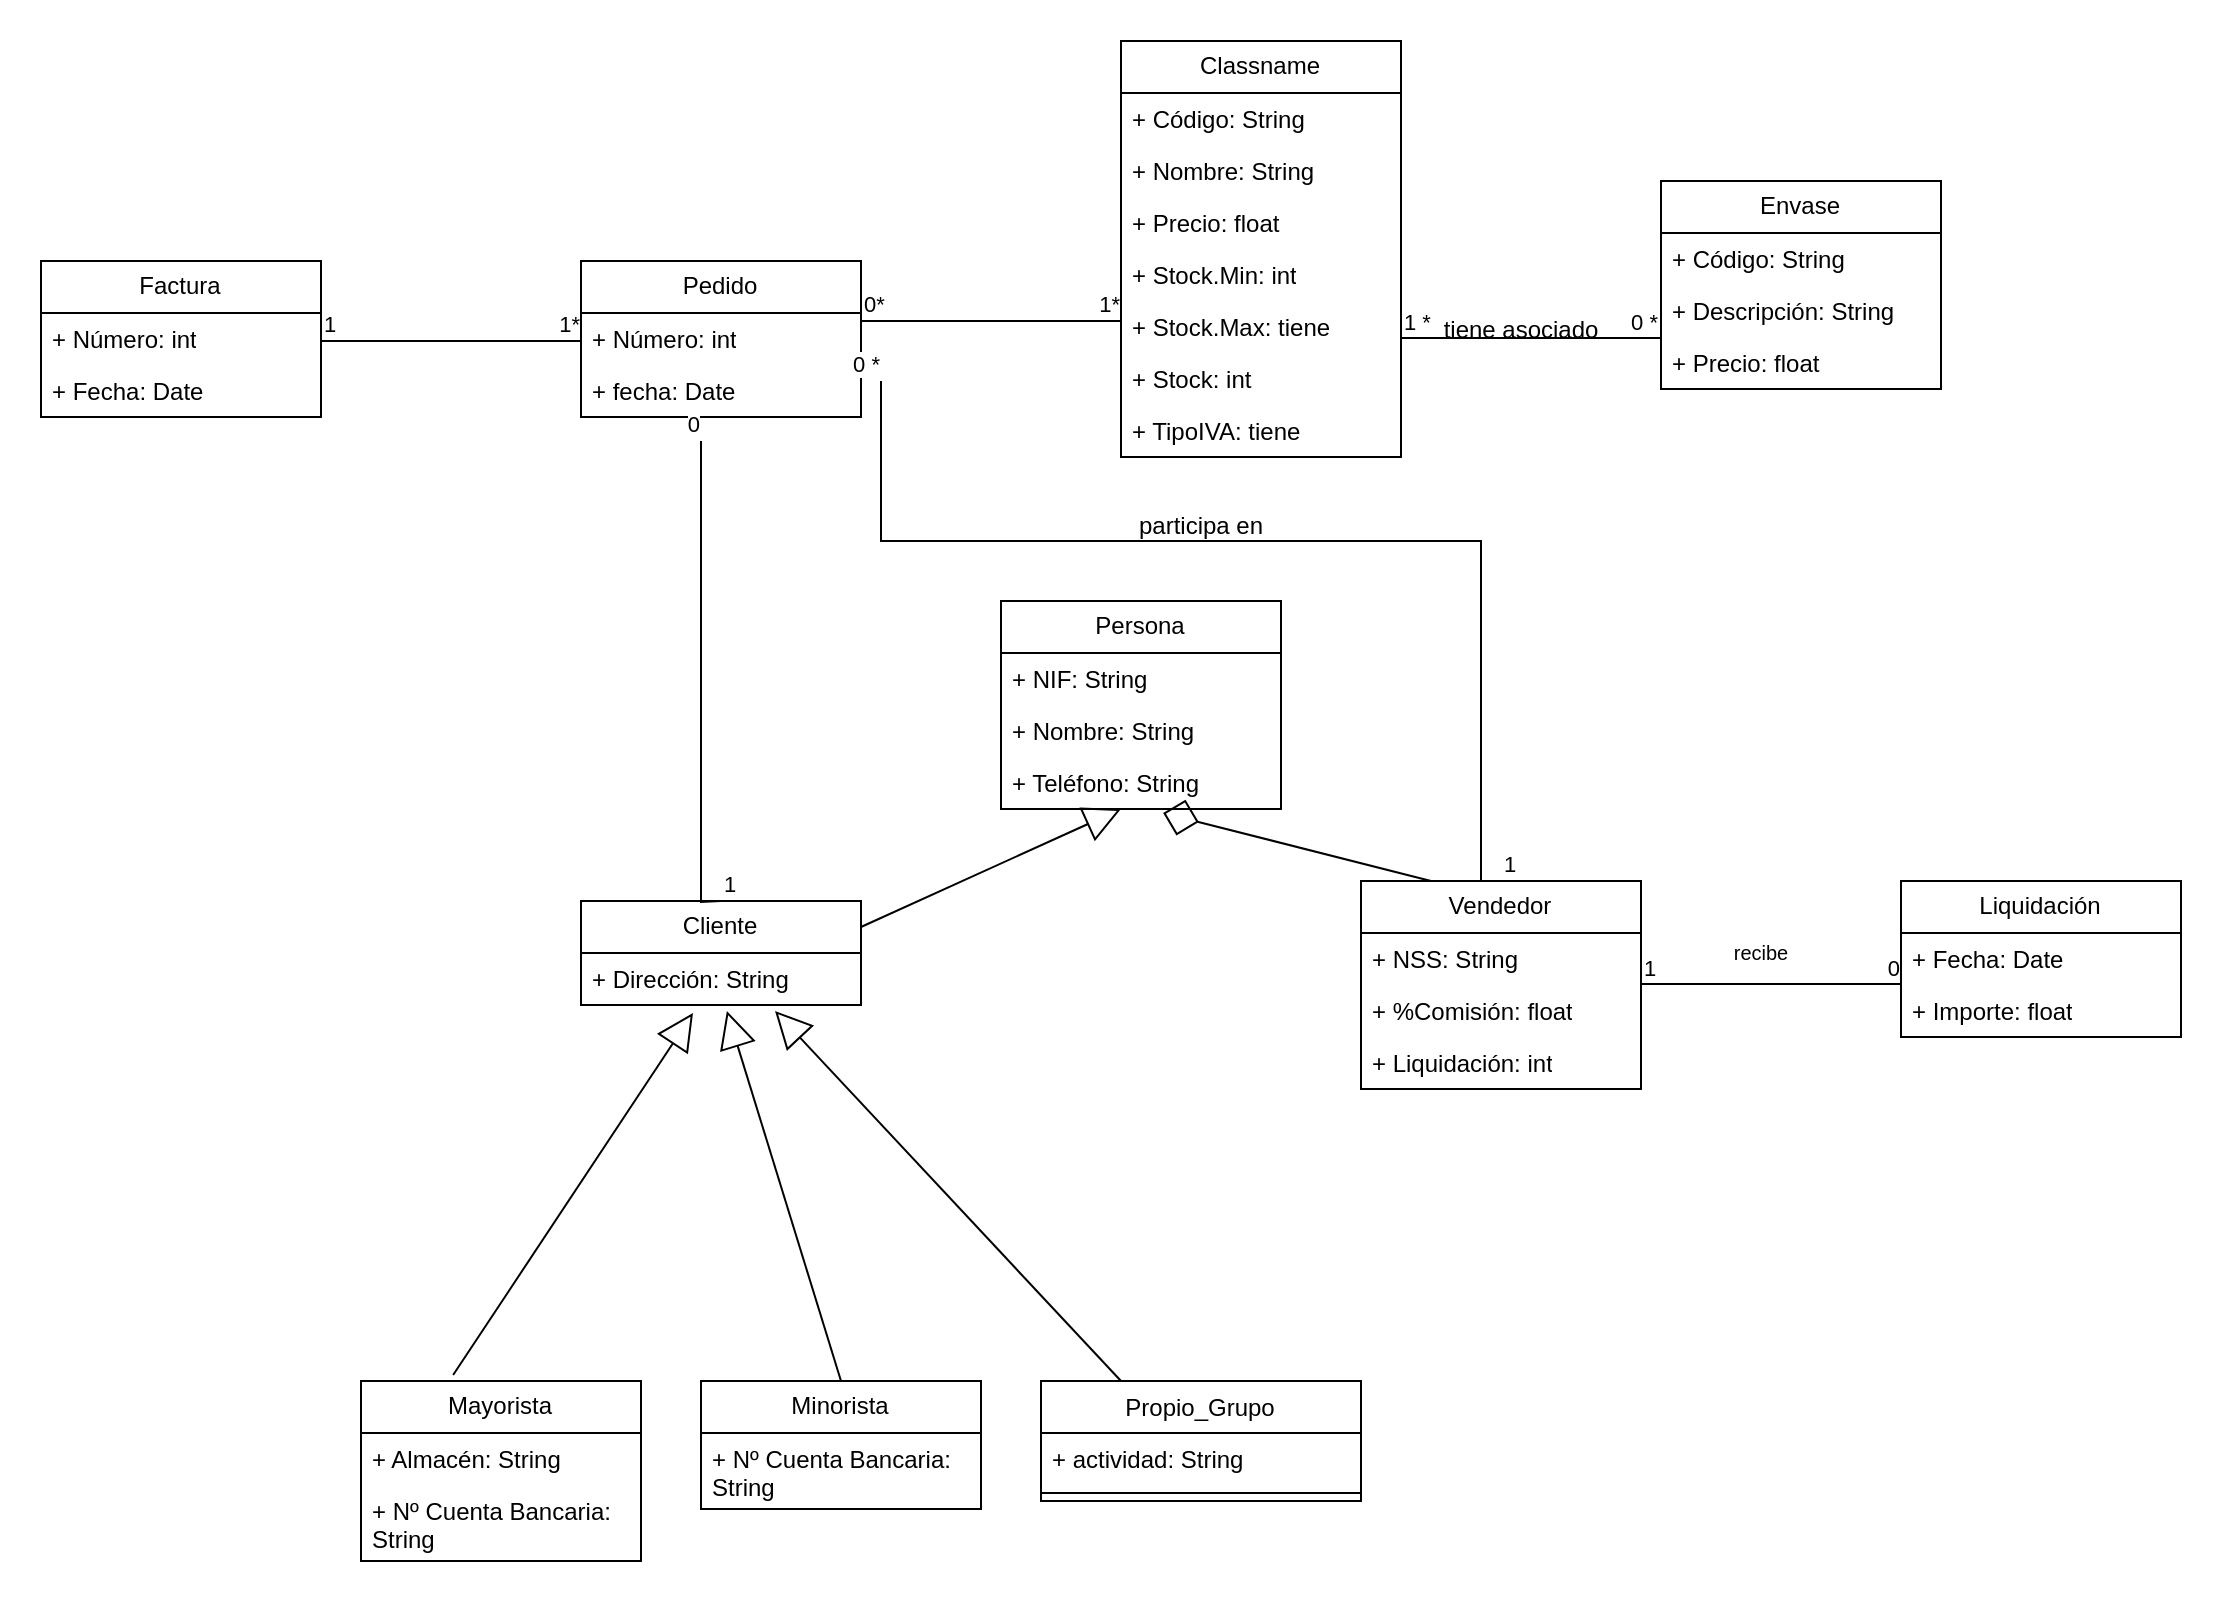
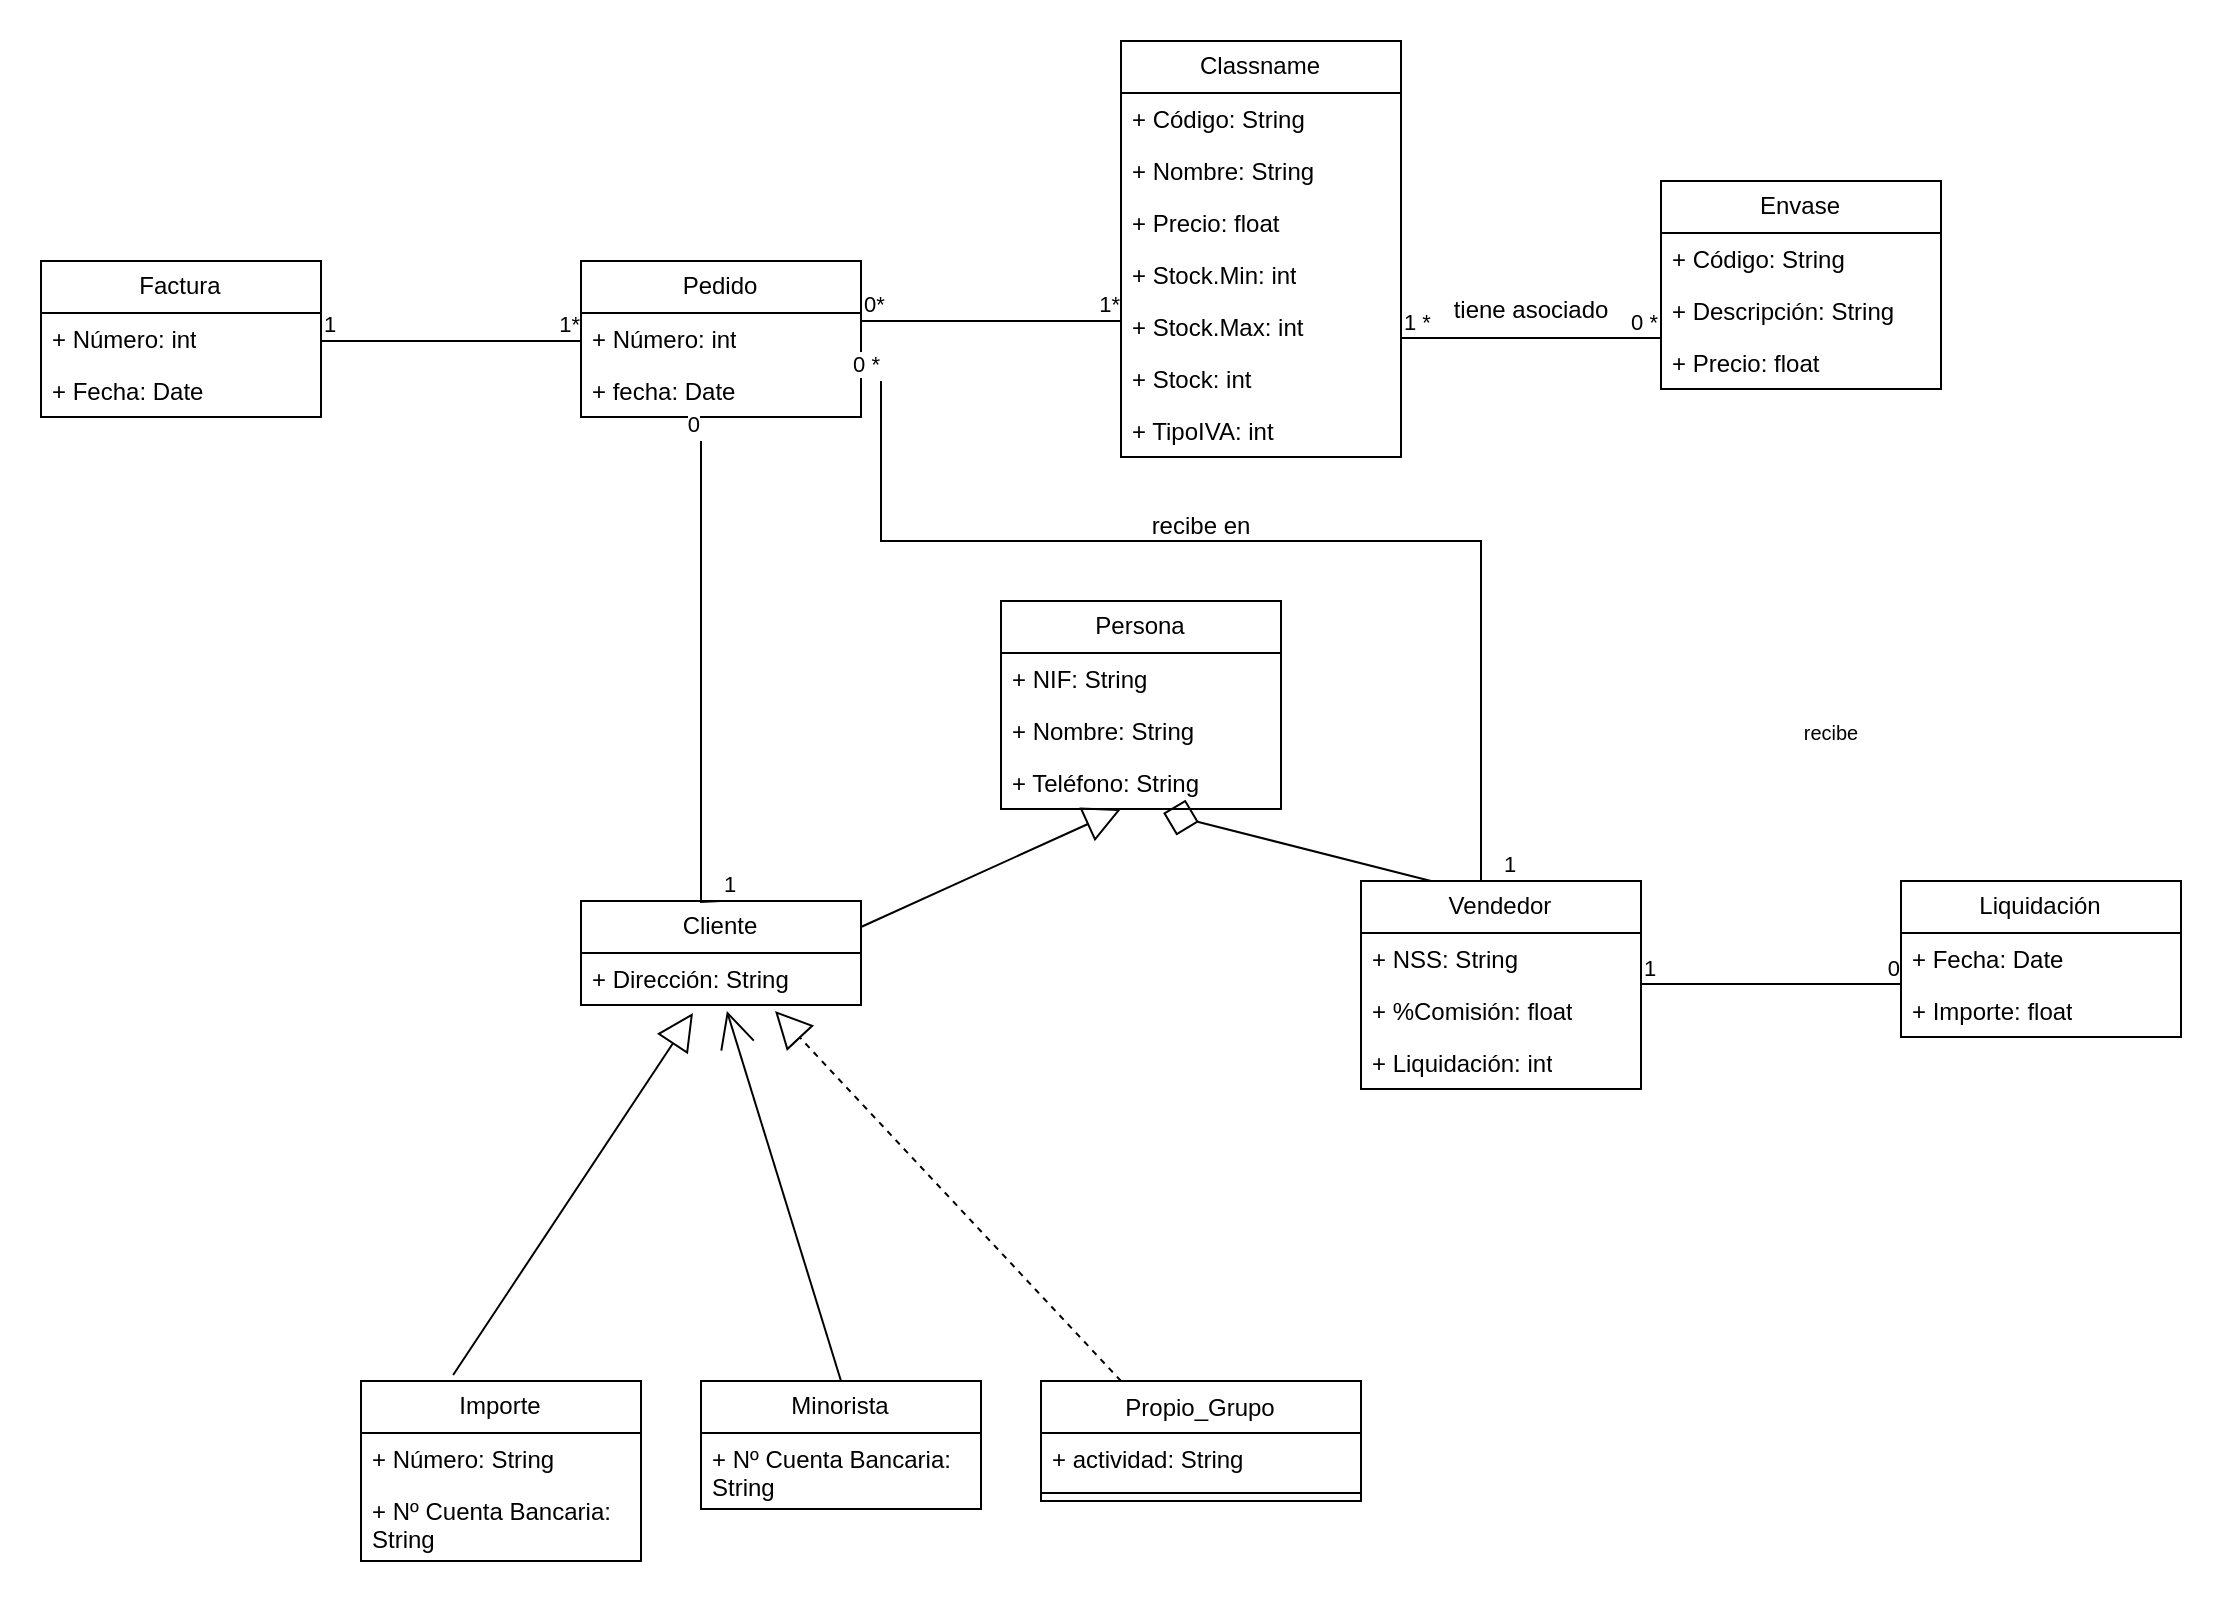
node "+ Stock.Max: tiene": label "+ Stock.Max: tiene" -> "+ Stock.Max: int"
node "tiene asociado": moved (1521, 331) -> (1531, 311)
node "+ TipoIVA: tiene": label "+ TipoIVA: tiene" -> "+ TipoIVA: int"
node "participa en": label "participa en" -> "recibe en"
node "recibe": moved (1761, 953) -> (1831, 733)
edge "Minorista" -> "+ Dirección: String": arrowhead block -> open
edge "Propio_Grupo" -> "+ Dirección: String": style solid -> dashed
node "Mayorista": label "Mayorista" -> "Importe"
node "+ Almacén: String": label "+ Almacén: String" -> "+ Número: String"
